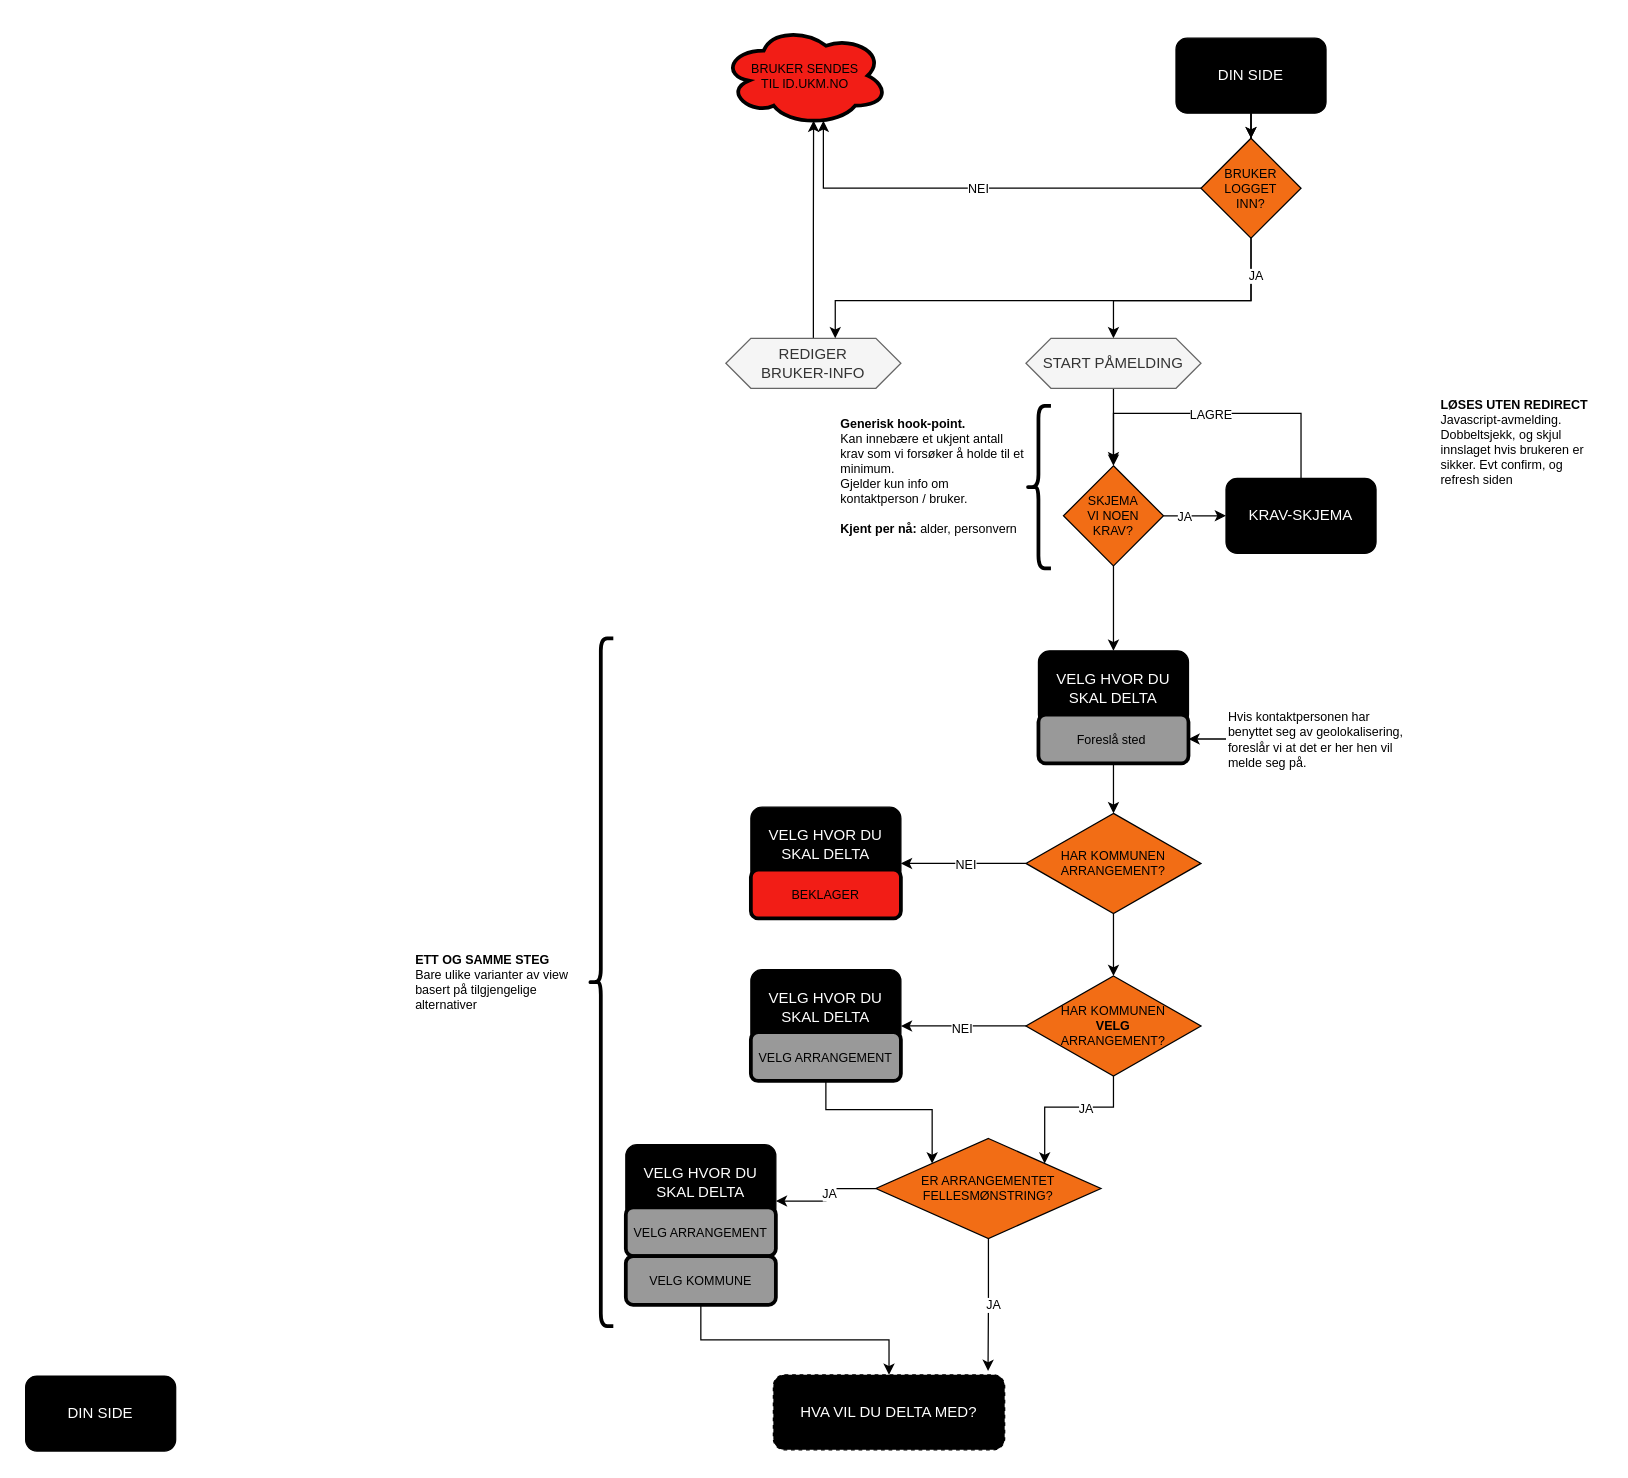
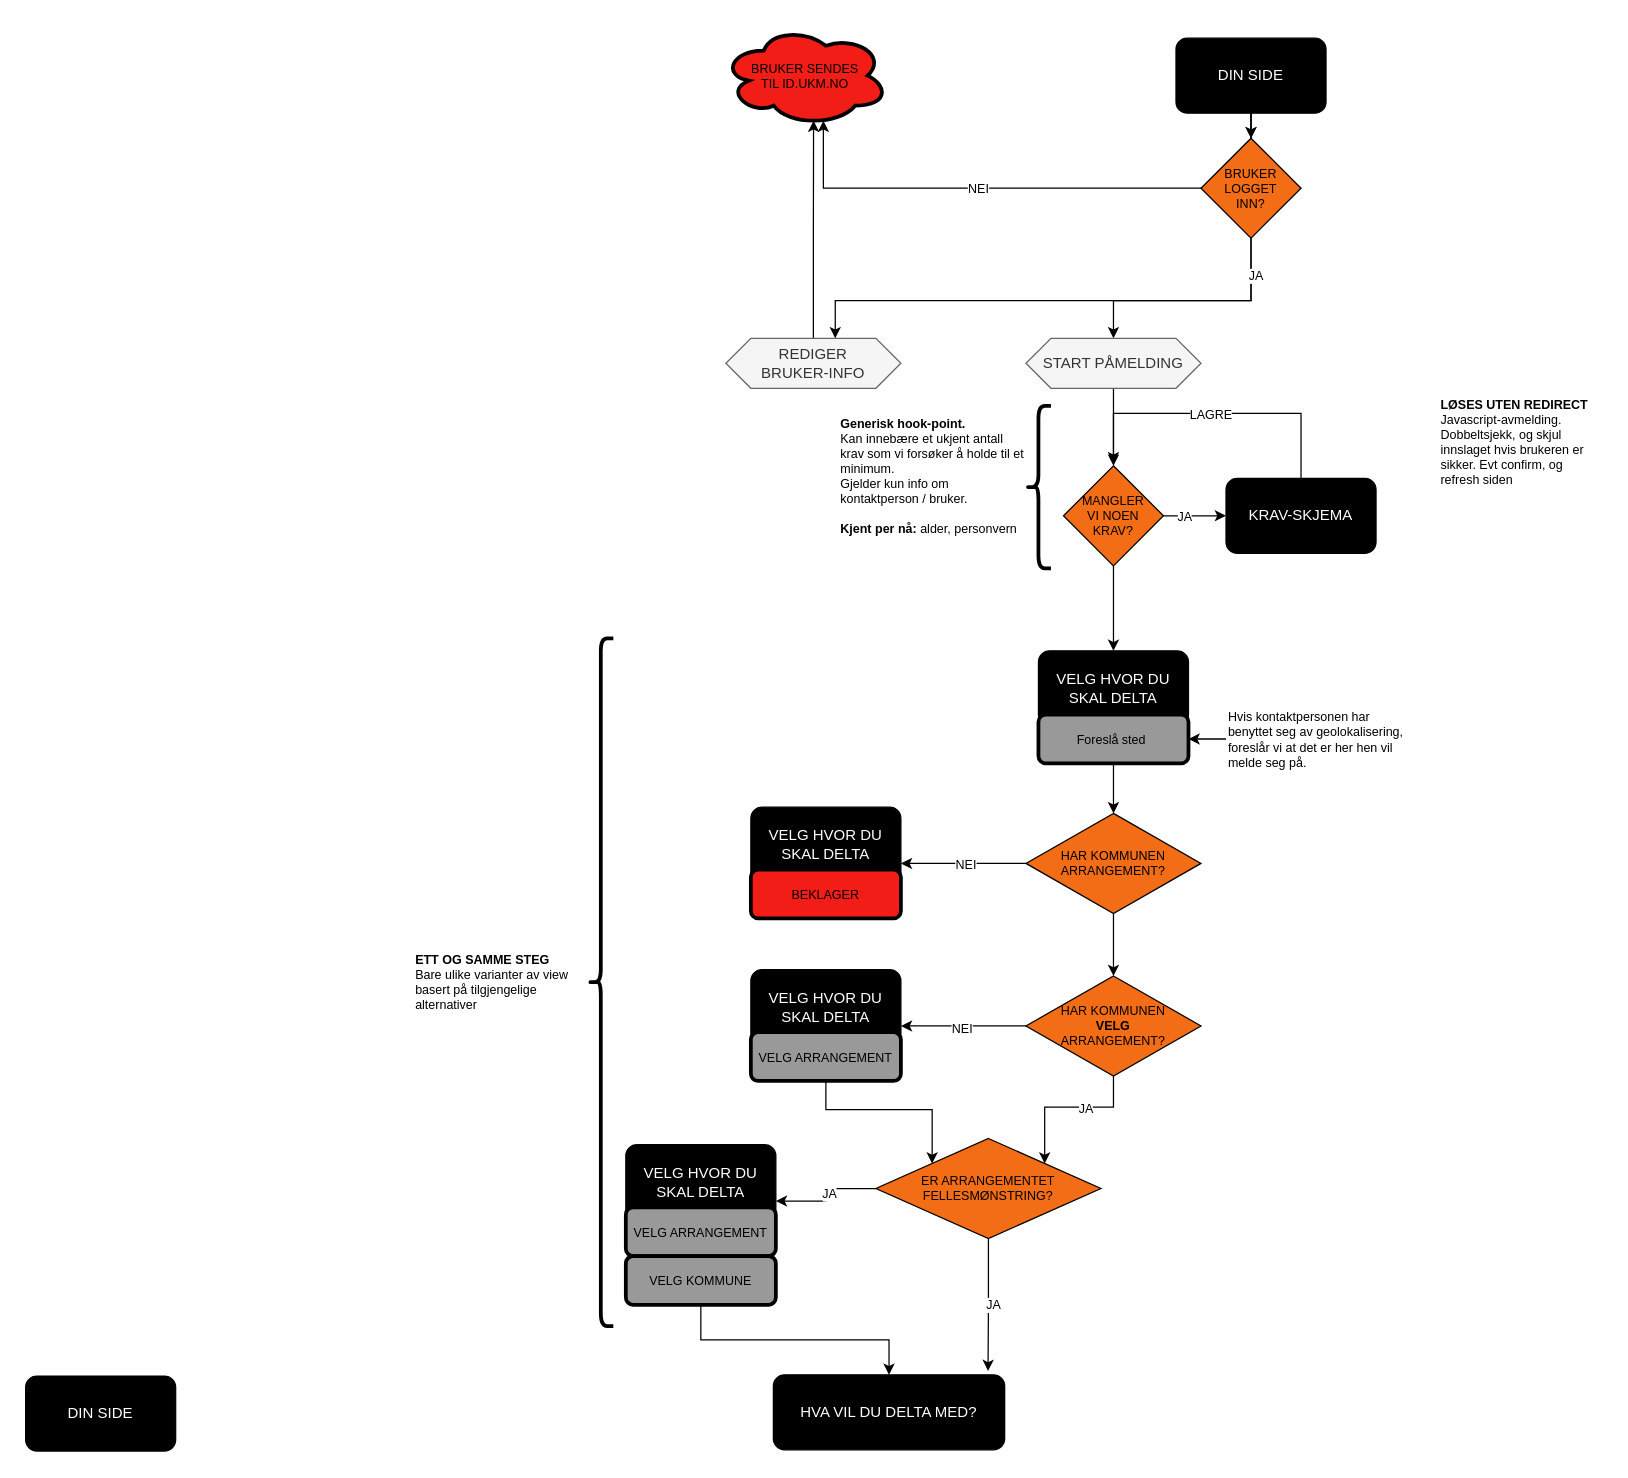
node "SKJEMA VI NOEN KRAV?": label "SKJEMA VI NOEN KRAV?" -> "MANGLER VI NOEN KRAV?"
node "HVA VIL DU DELTA MED?": style dashed -> solid
